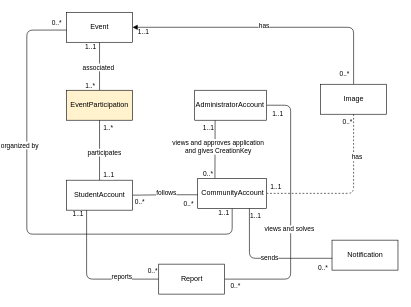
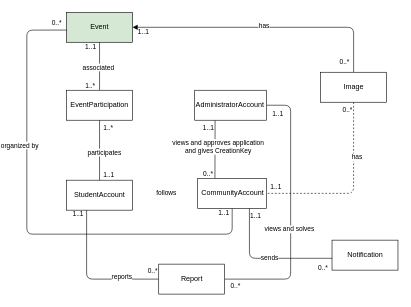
node "Event": fillcolor #ffffff -> #d5e8d4
node "Image": moved (354, 99) -> (354, 87)
node "EventParticipation": fillcolor #fff2cc -> #ffffff
edge "CommunityAccount" -- "StudentAccount": removed, labels "0..*", "0..*"
